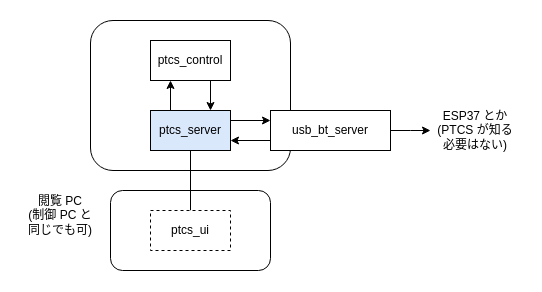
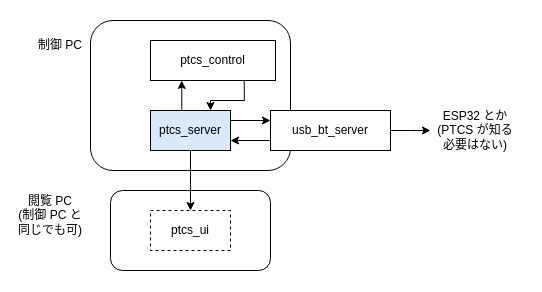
node "制御 PC": added
node "ptcs_control": size 80x40 -> 125x40
node "ESP37 とか (PTCS が知る 必要はない)": label "ESP37 とか (PTCS が知る 必要はない)" -> "ESP32 とか (PTCS が知る 必要はない)"
edge "ptcs_server" -- "ptcs_ui": arrowhead none -> classic
node "閲覧 PC (制御 PC と 同じでも可)": moved (61, 216) -> (51, 216)
